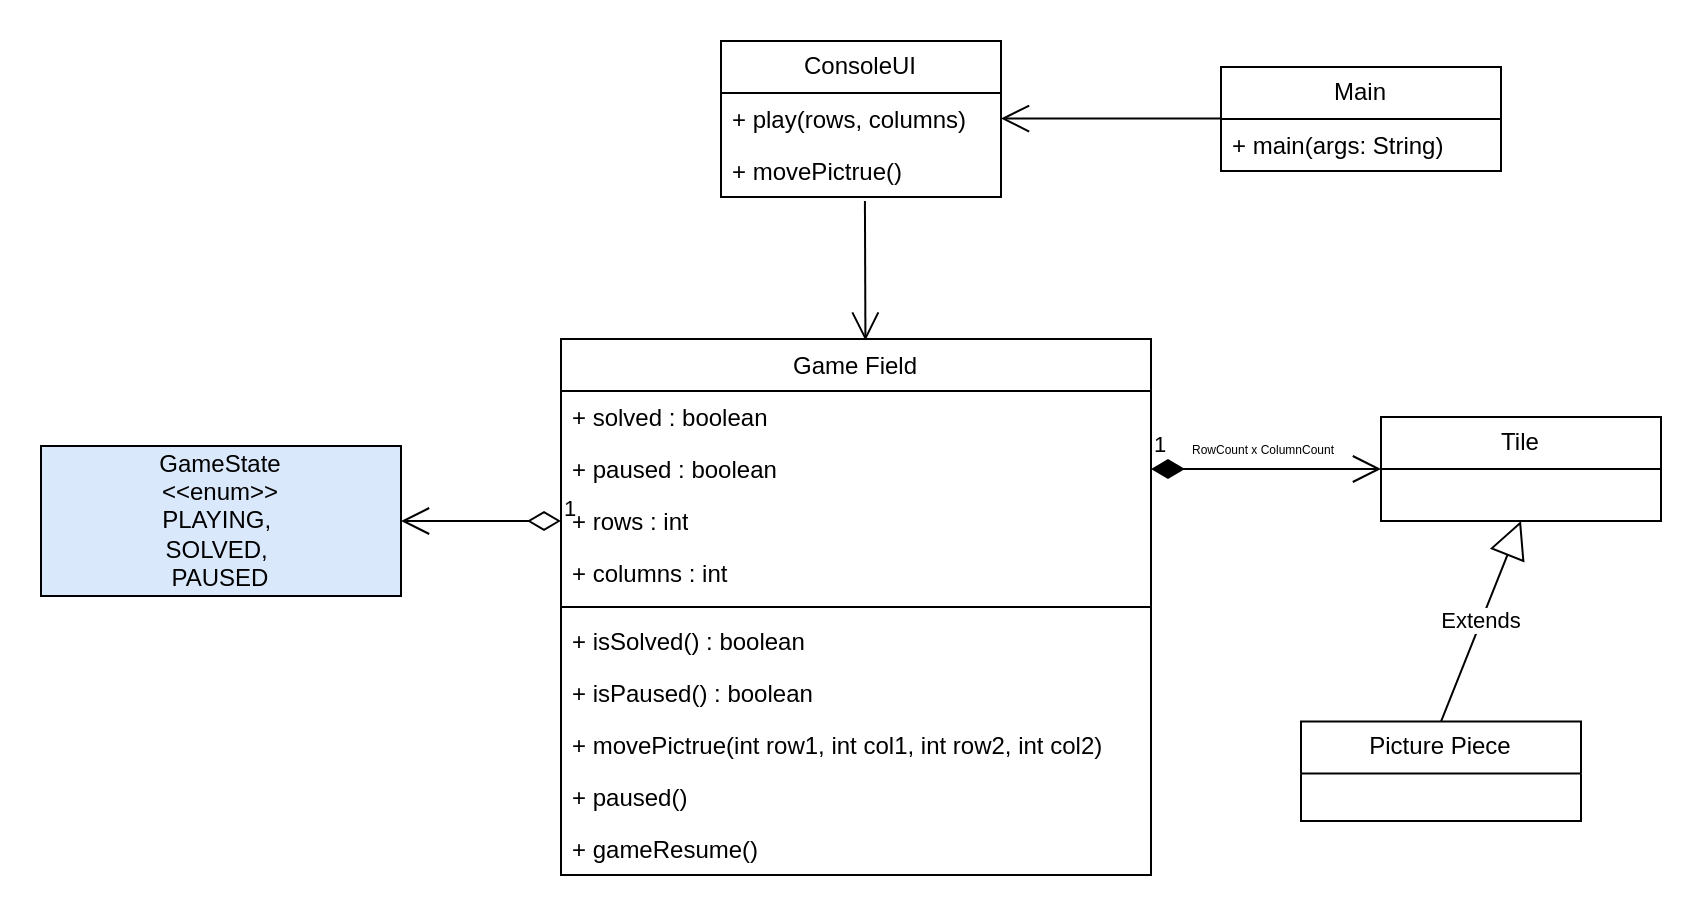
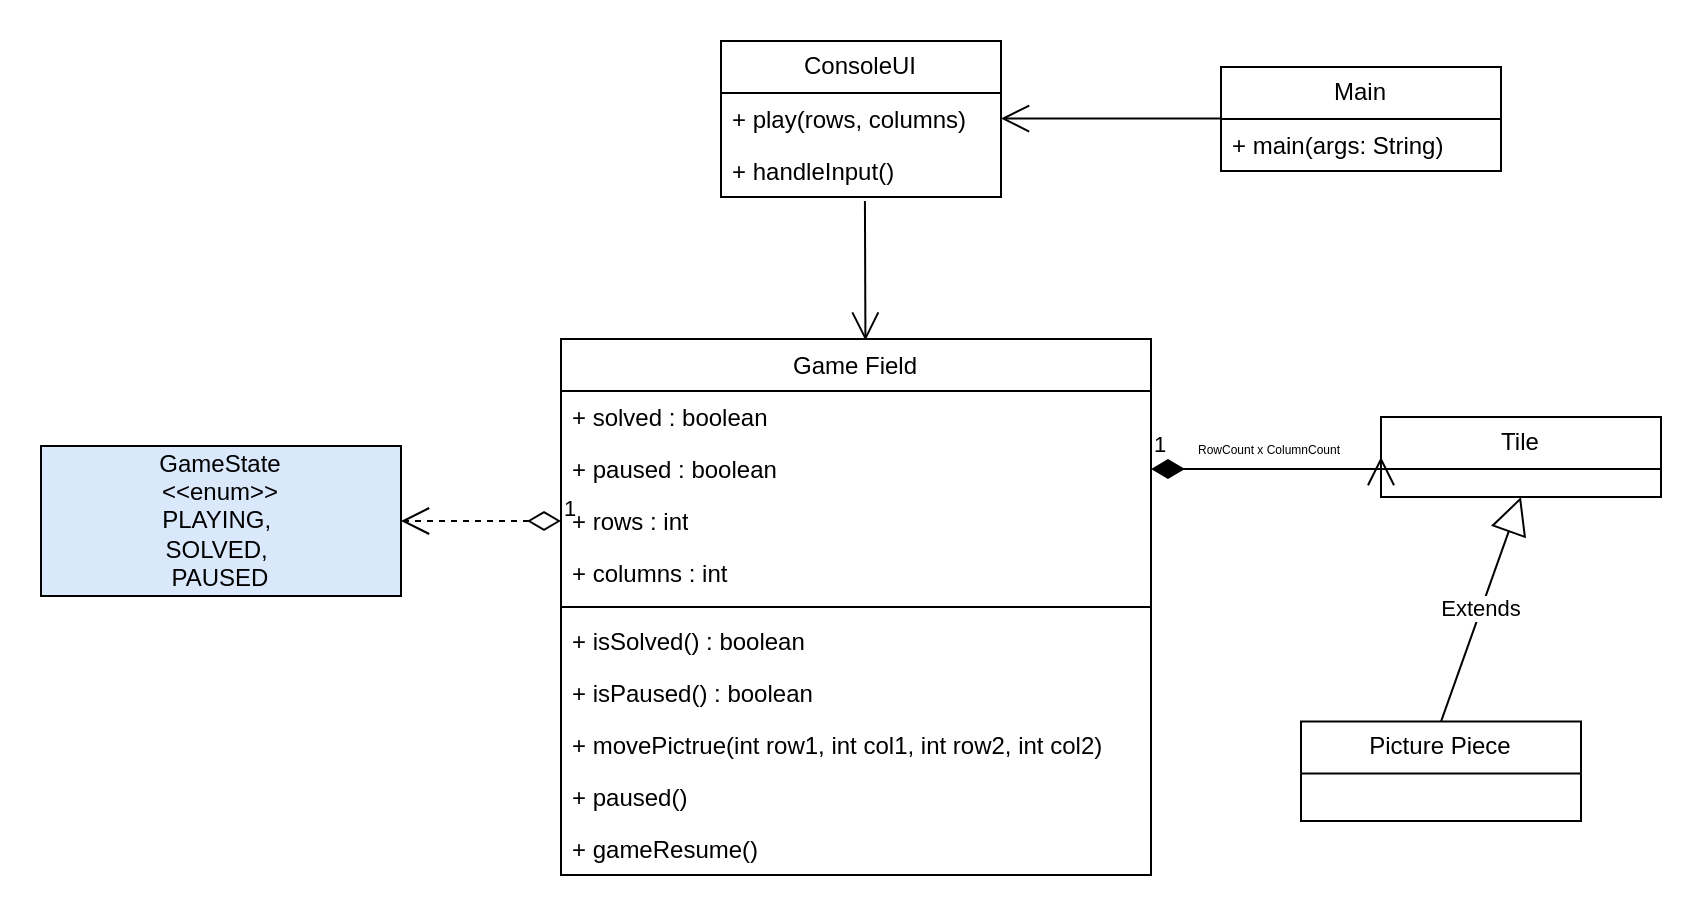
node "+ movePictrue()": label "+ movePictrue()" -> "+ handleInput()"
node "Tile": size 280x104 -> 280x80
edge "GameState <<enum>> PLAYING, SOLVED, PAUSED" -- "+ rows : int": style solid -> dashed
